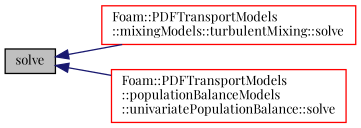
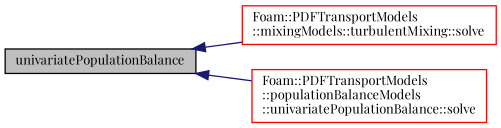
node "solve": label "solve" -> "univariatePopulationBalance"
